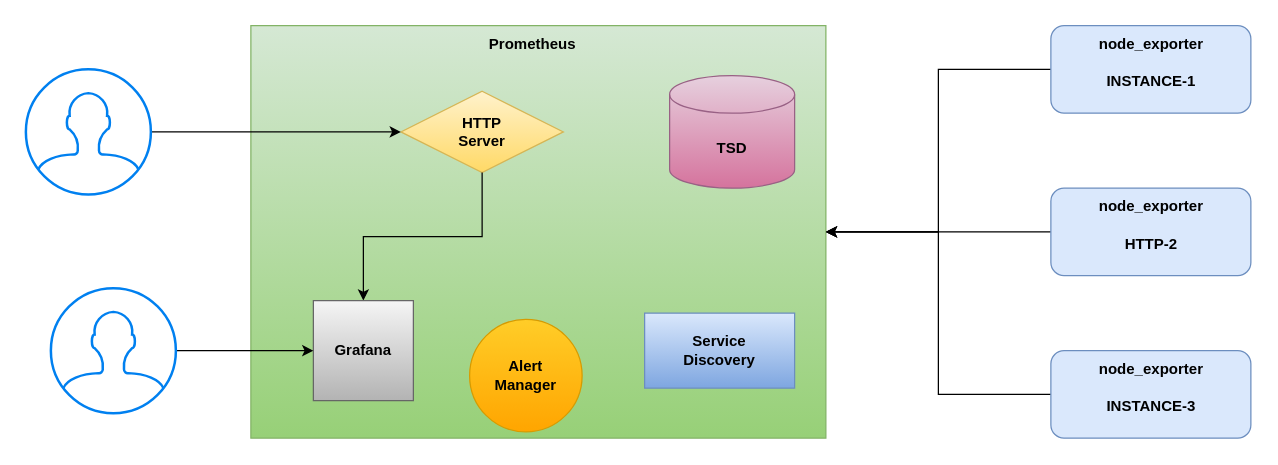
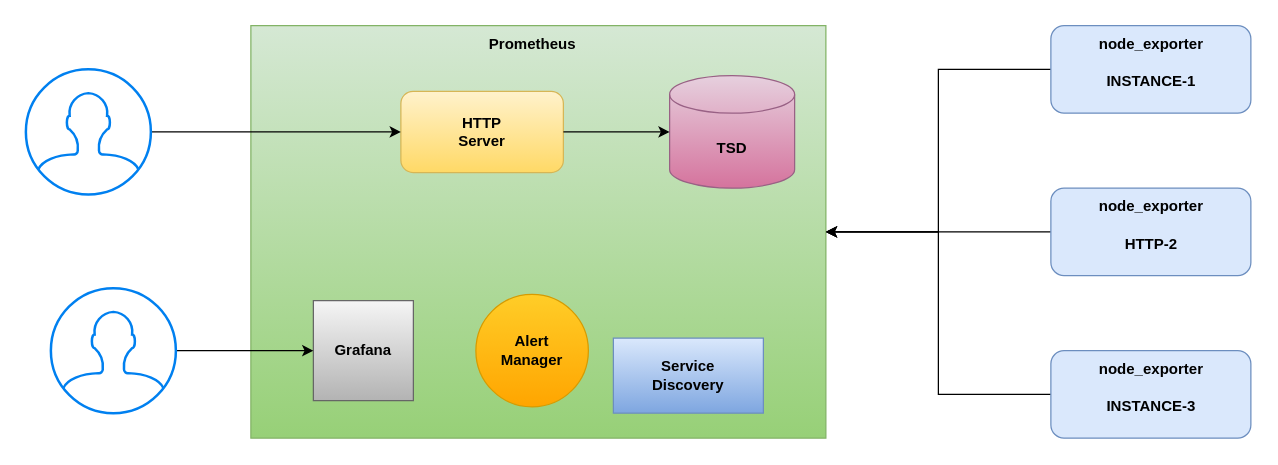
node "HTTP Server": shape diamond -> rounded rectangle
edge "HTTP Server" -> "Grafana": now "HTTP Server" -> "TSD"
node "Service Discovery": moved (719, 351) -> (688, 376)
node "Alert Manager": moved (526, 376) -> (532, 351)
